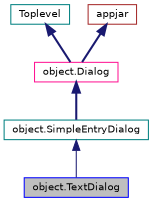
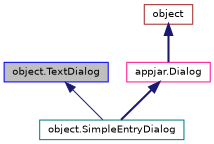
node "Toplevel": removed
node "appjar": label "appjar" -> "object"
node "object.Dialog": label "object.Dialog" -> "appjar.Dialog"
edge "object.TextDialog" -> "object.SimpleEntryDialog": reversed
